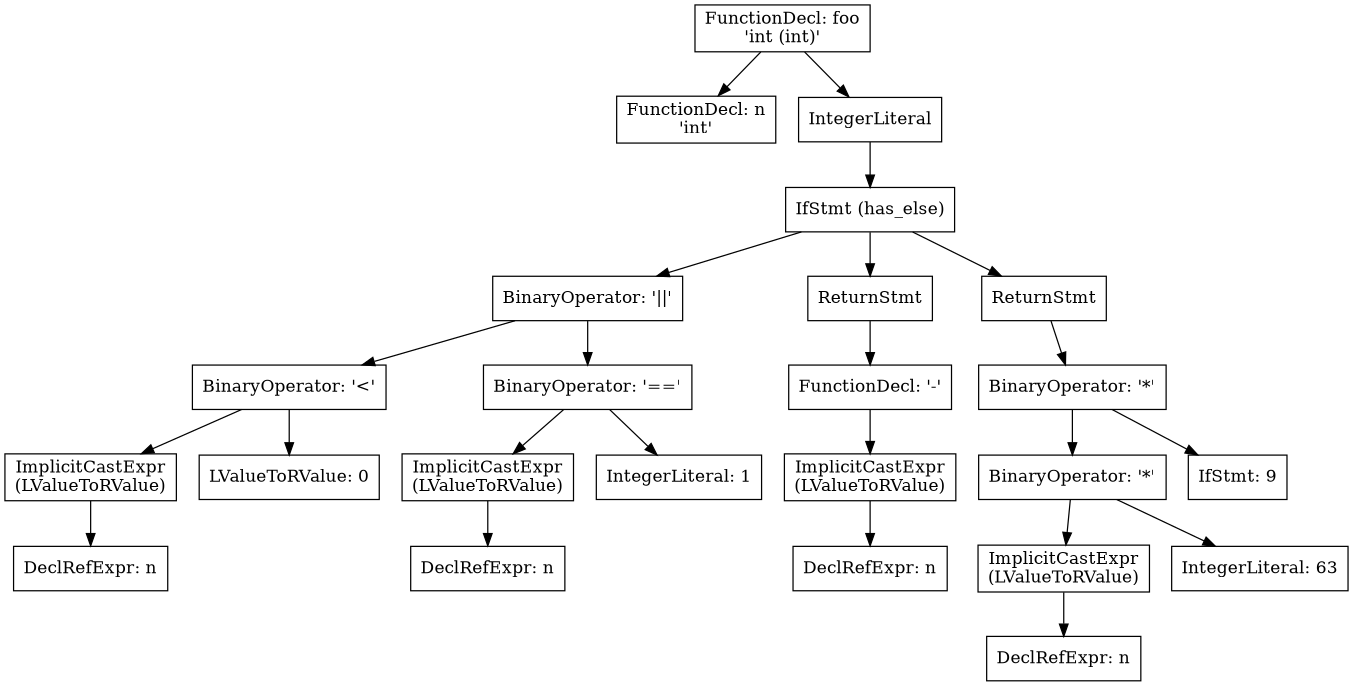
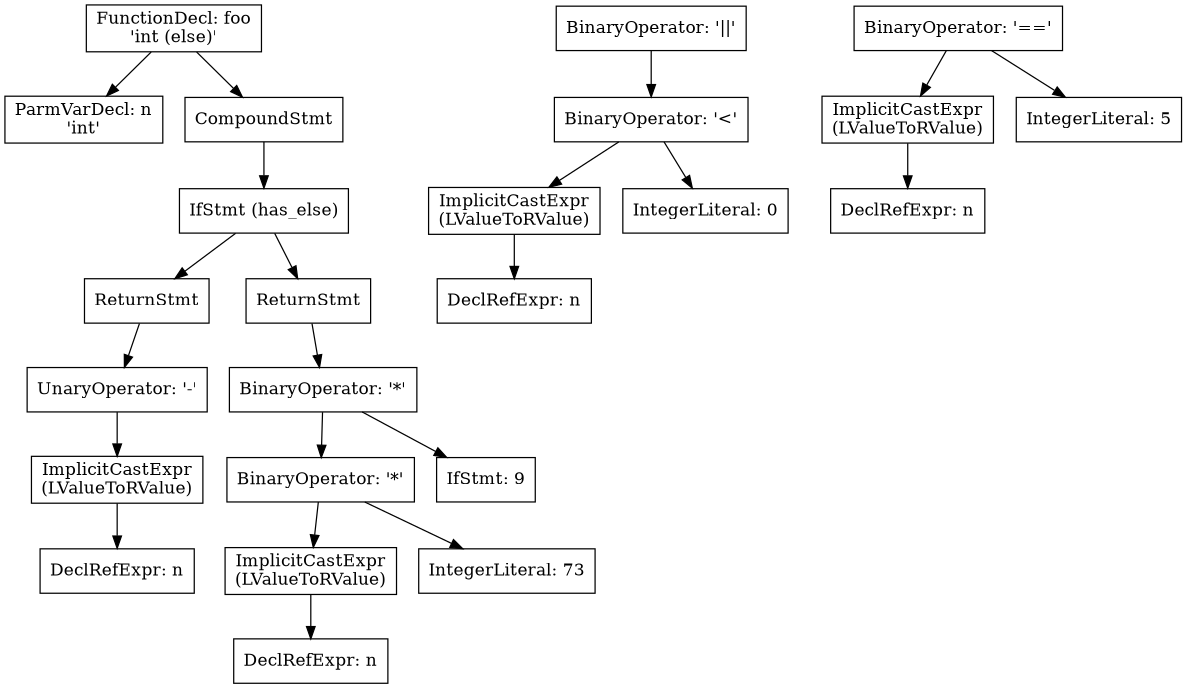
node "FunctionDecl: foo 'int (int)'": label "FunctionDecl: foo 'int (int)'" -> "FunctionDecl: foo 'int (else)'"
node "FunctionDecl: n 'int'": label "FunctionDecl: n 'int'" -> "ParmVarDecl: n 'int'"
node "IntegerLiteral": label "IntegerLiteral" -> "CompoundStmt"
edge "IfStmt (has_else)" -> "BinaryOperator: '||'": removed
edge "BinaryOperator: '||'" -> "BinaryOperator: '=='": removed
node "FunctionDecl: '-'": label "FunctionDecl: '-'" -> "UnaryOperator: '-'"
node "LValueToRValue: 0": label "LValueToRValue: 0" -> "IntegerLiteral: 0"
node "IntegerLiteral: 1": label "IntegerLiteral: 1" -> "IntegerLiteral: 5"
node "IntegerLiteral: 63": label "IntegerLiteral: 63" -> "IntegerLiteral: 73"
